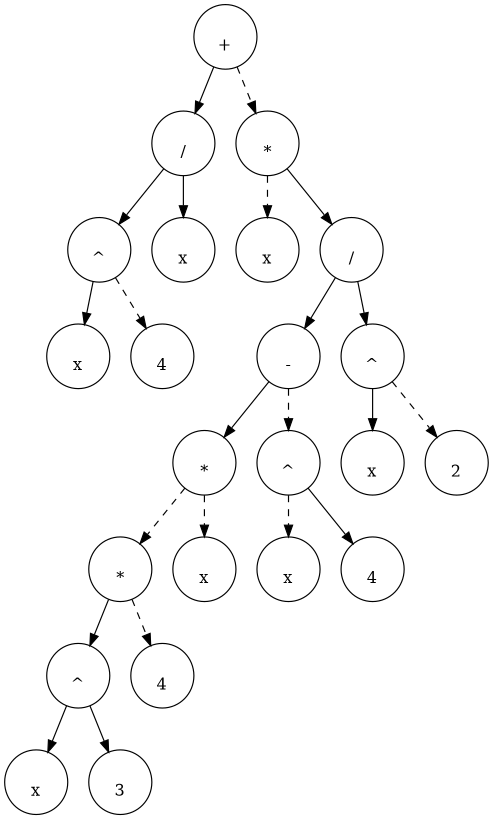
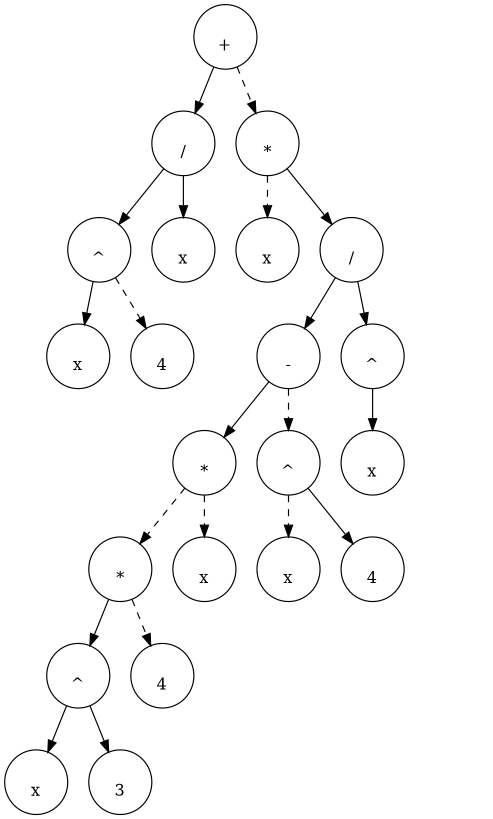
node "2": removed
